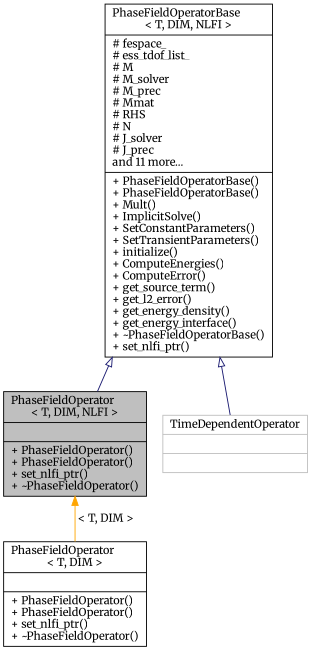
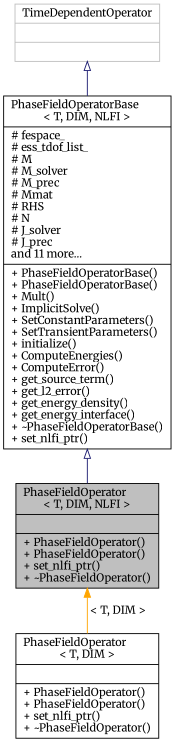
edge "TimeDependentOperator" -> "PhaseFieldOperatorBase": reversed
